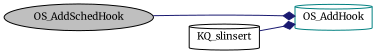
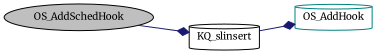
edge "OS_AddSchedHook" -> "OS_AddHook": now "OS_AddSchedHook" -> "KQ_slinsert"
